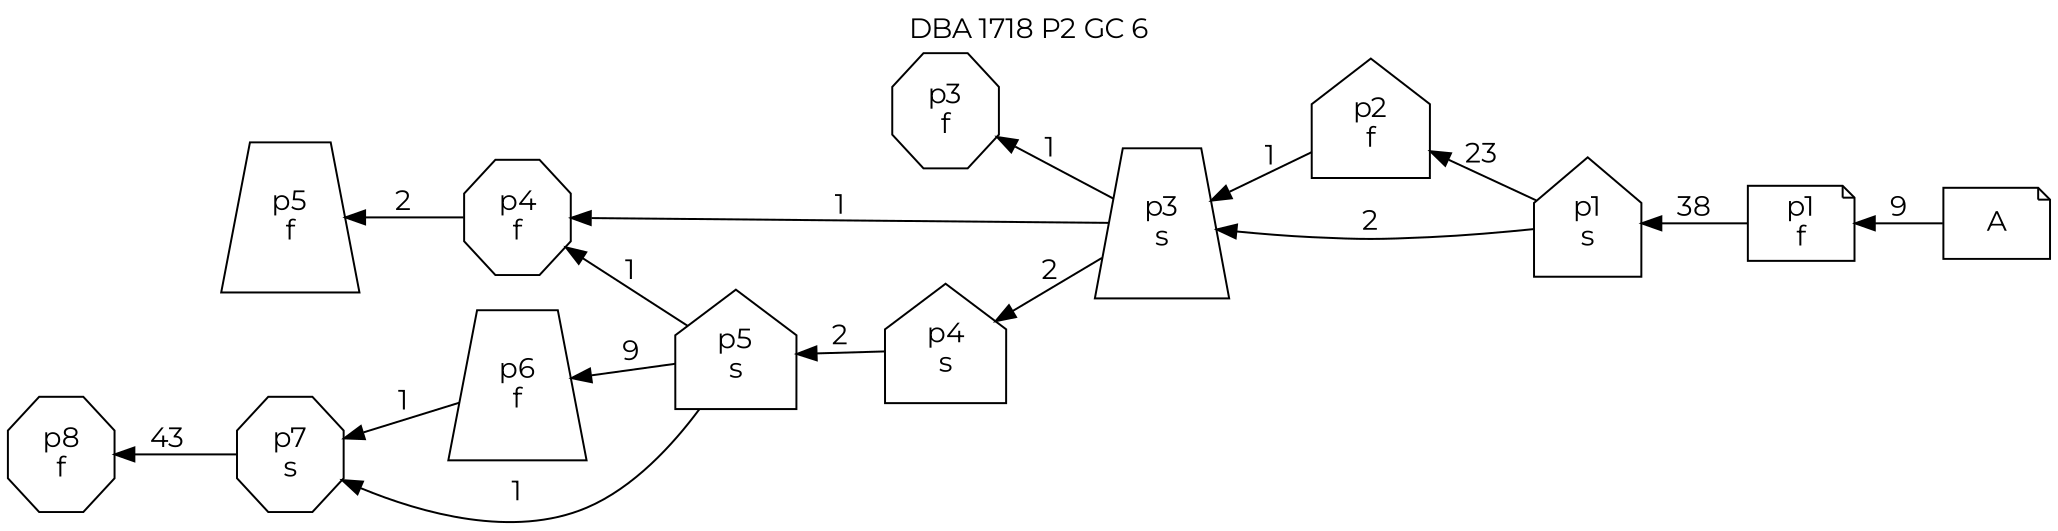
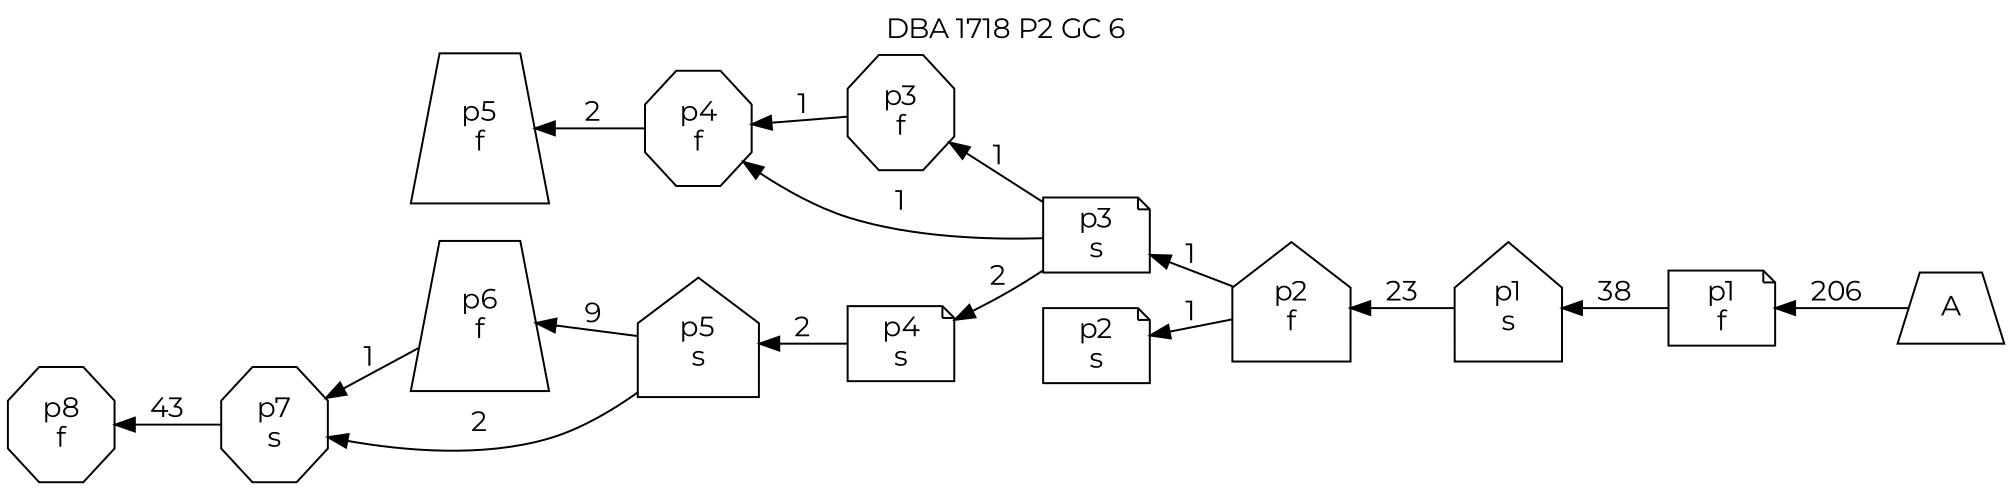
edge "A" -> "p1 f": label "9" -> "206"
node "p3 s": shape trapezium -> note
node "A": shape note -> trapezium
edge "p1 s" -> "p3 s": removed, label "2"
edge "p5 s" -> "p4 f": now "p3 f" -> "p4 f"
node "p2 s": added
node "p4 s": shape house -> note
edge "p5 s" -> "p7 s": label "1" -> "2"
